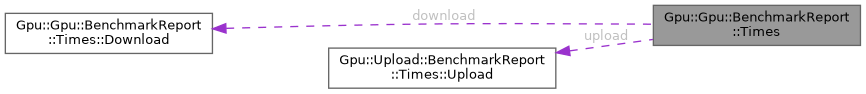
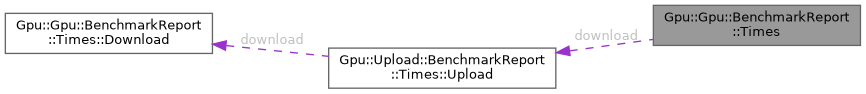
edge "Gpu::Gpu::BenchmarkReport ::Times" -> "Gpu::Gpu::BenchmarkReport ::Times::Download": now "Gpu::Upload::BenchmarkReport ::Times::Upload" -> "Gpu::Gpu::BenchmarkReport ::Times::Download"
edge "Gpu::Gpu::BenchmarkReport ::Times" -> "Gpu::Upload::BenchmarkReport ::Times::Upload": label " upload" -> " download"
